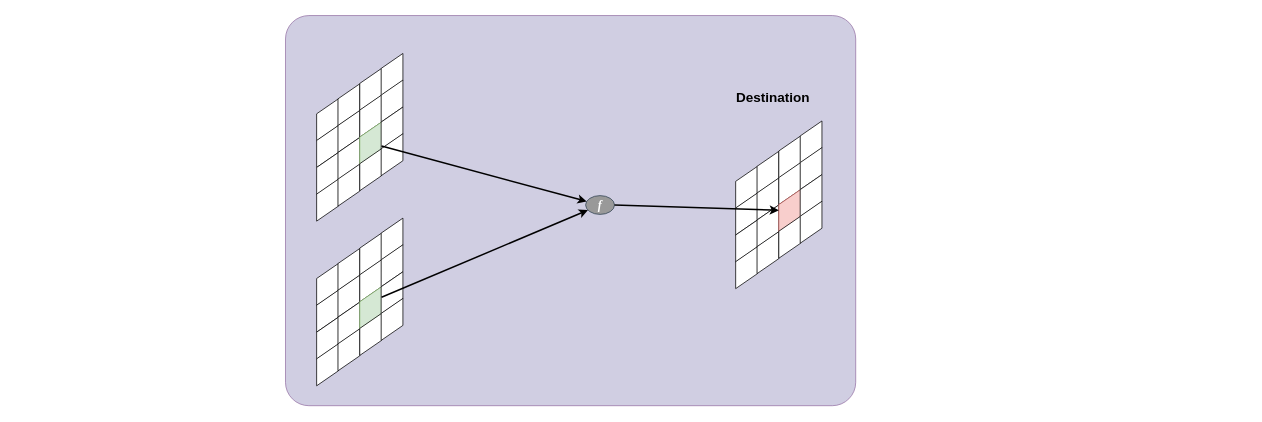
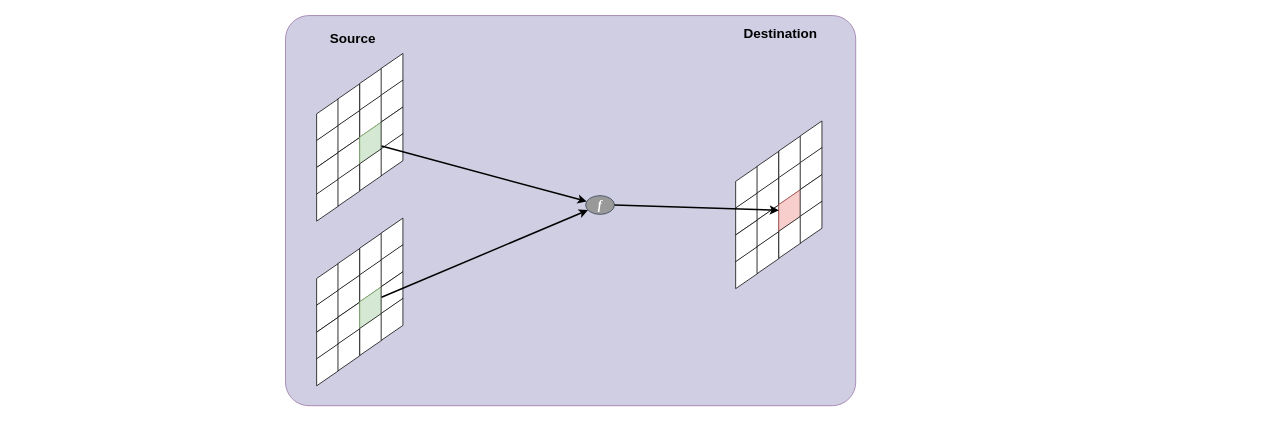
node "Source": added
node "Destination": moved (773, 98) -> (780, 34)
